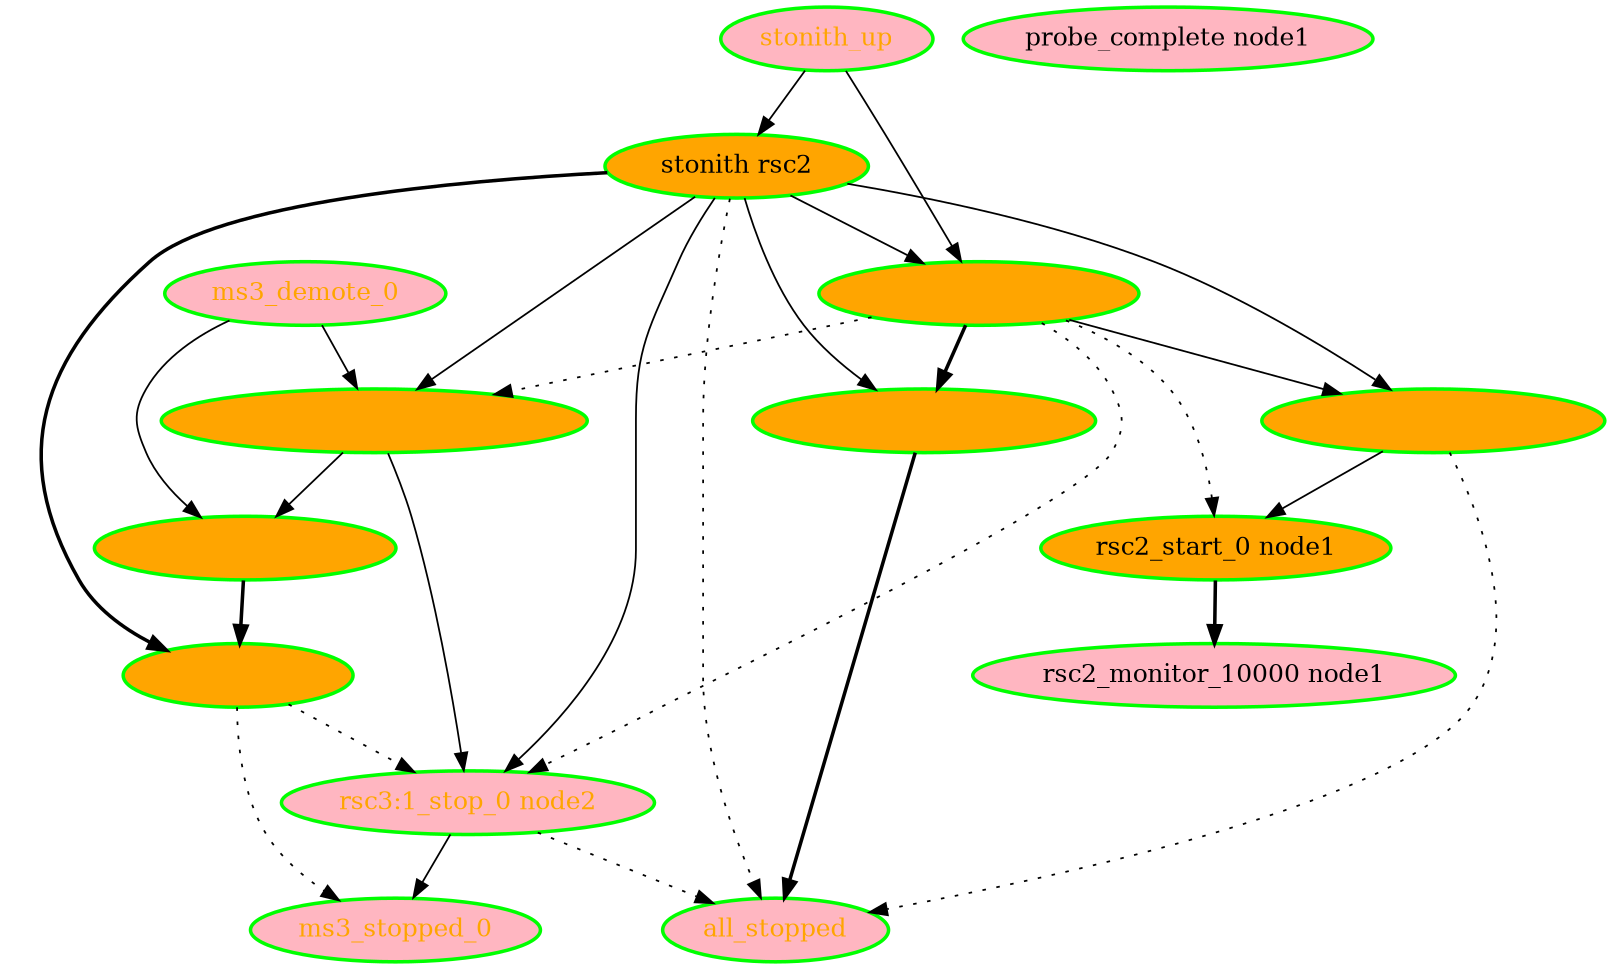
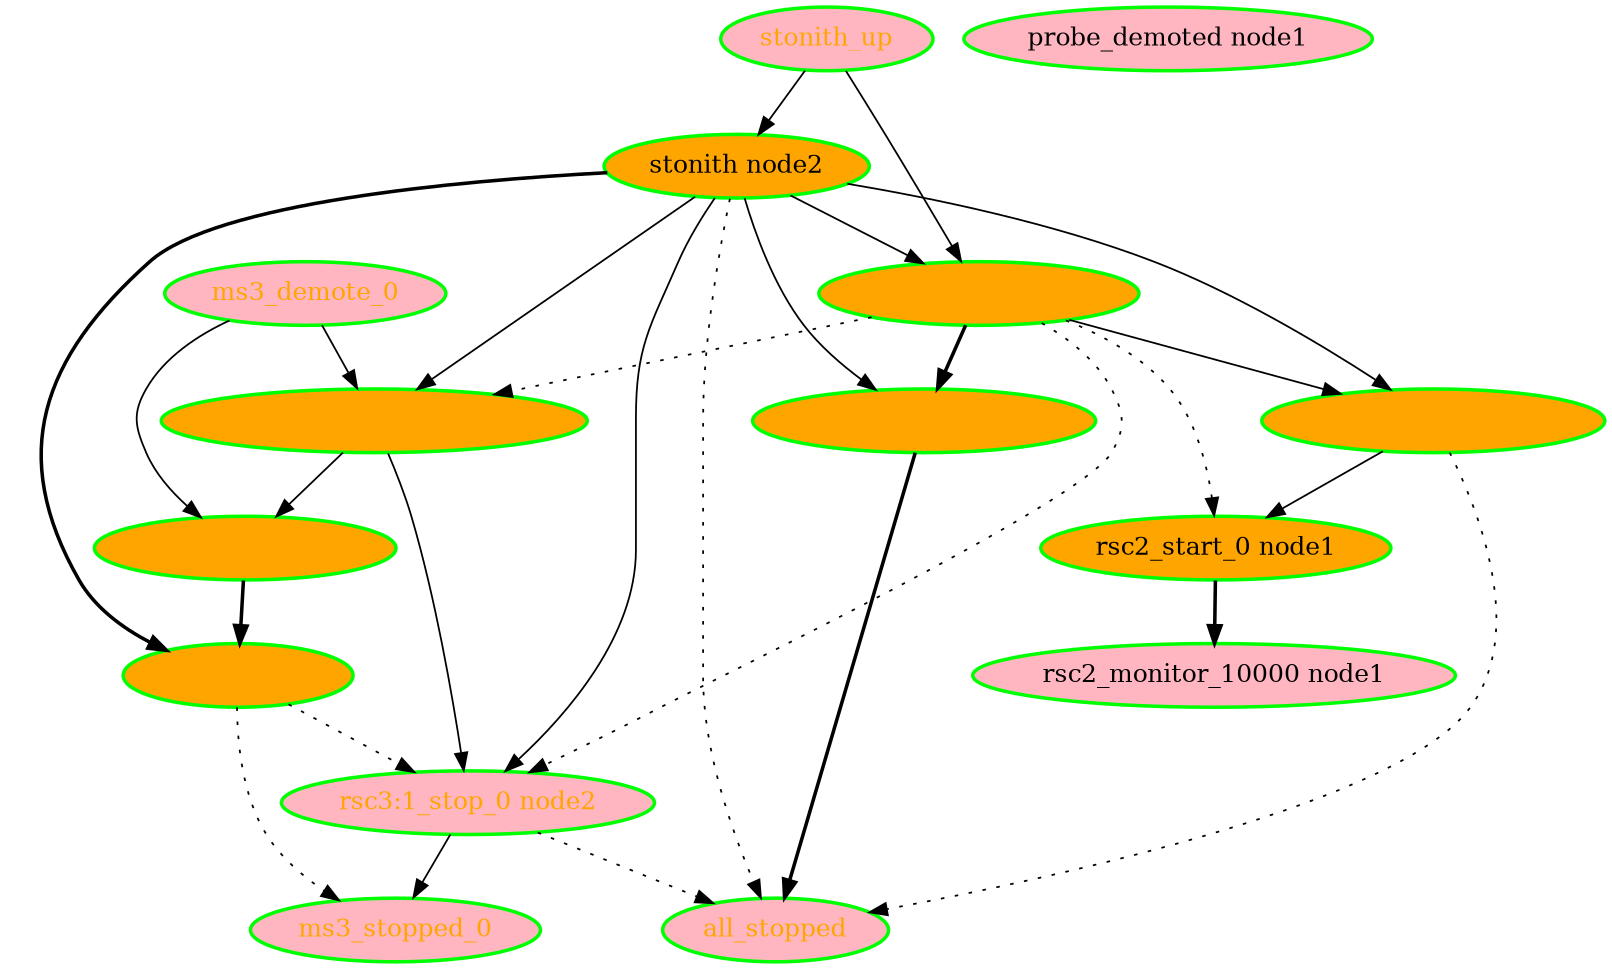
node "probe_complete node1": label "probe_complete node1" -> "probe_demoted node1"
node "stonith rsc2": label "stonith rsc2" -> "stonith node2"
